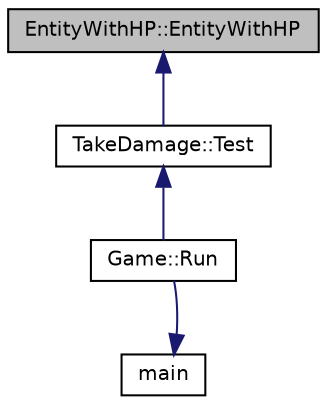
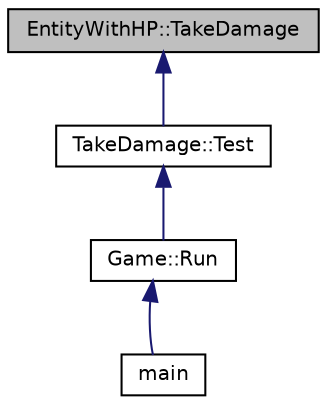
node "EntityWithHP::EntityWithHP": label "EntityWithHP::EntityWithHP" -> "EntityWithHP::TakeDamage"
edge "Game::Run" -> "main": reversed
